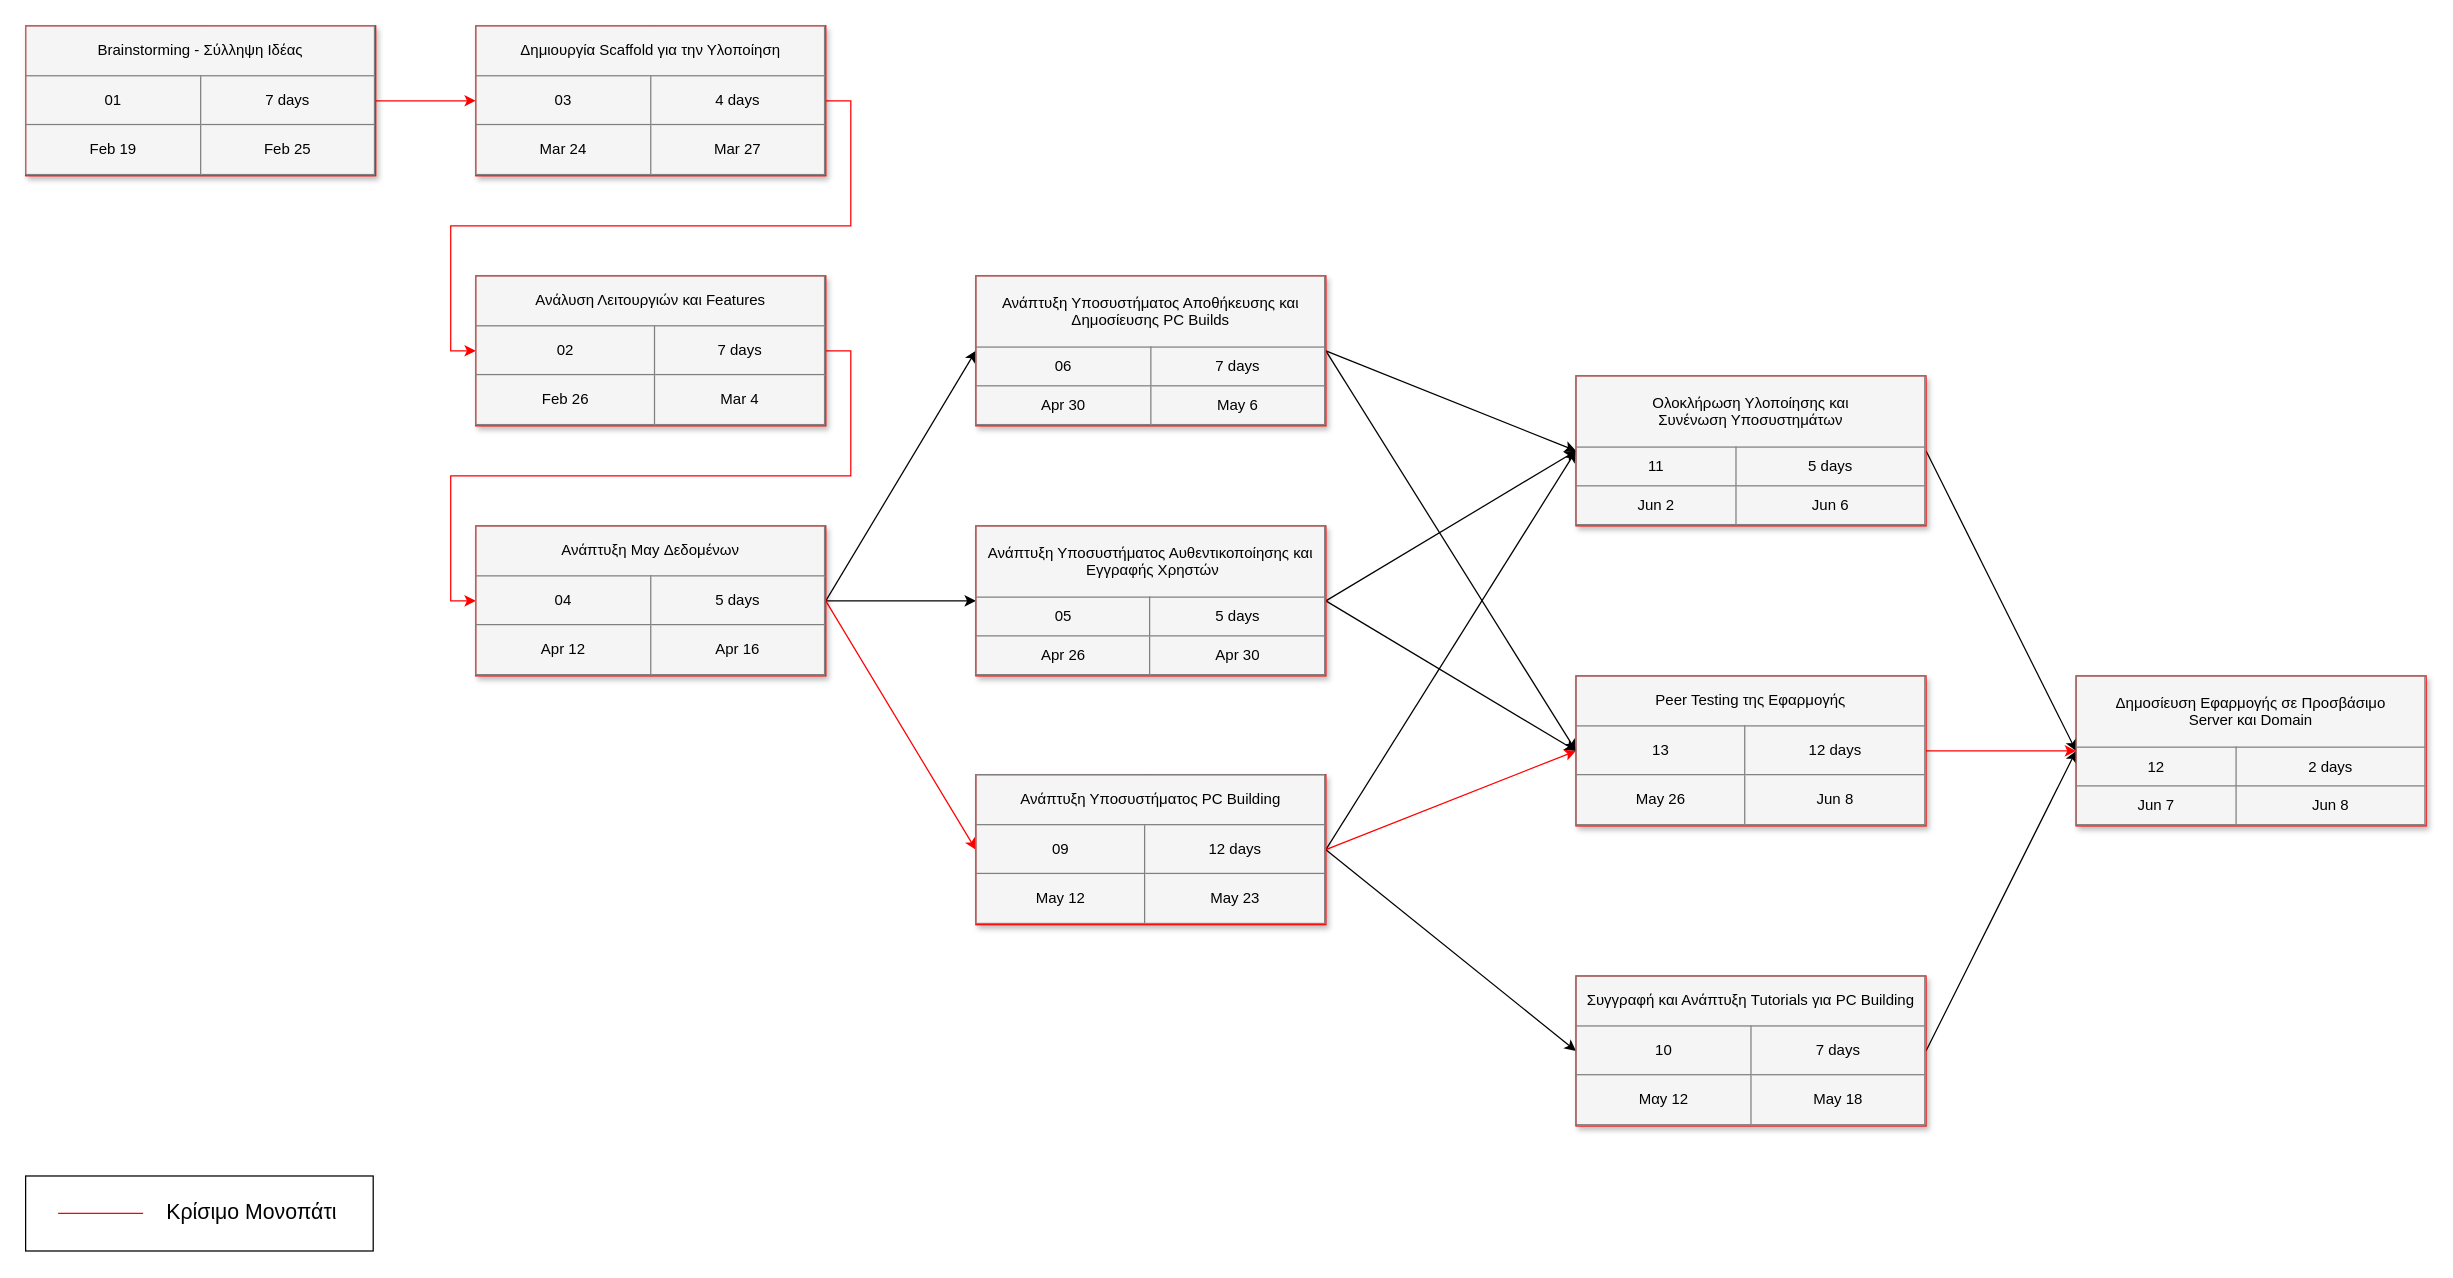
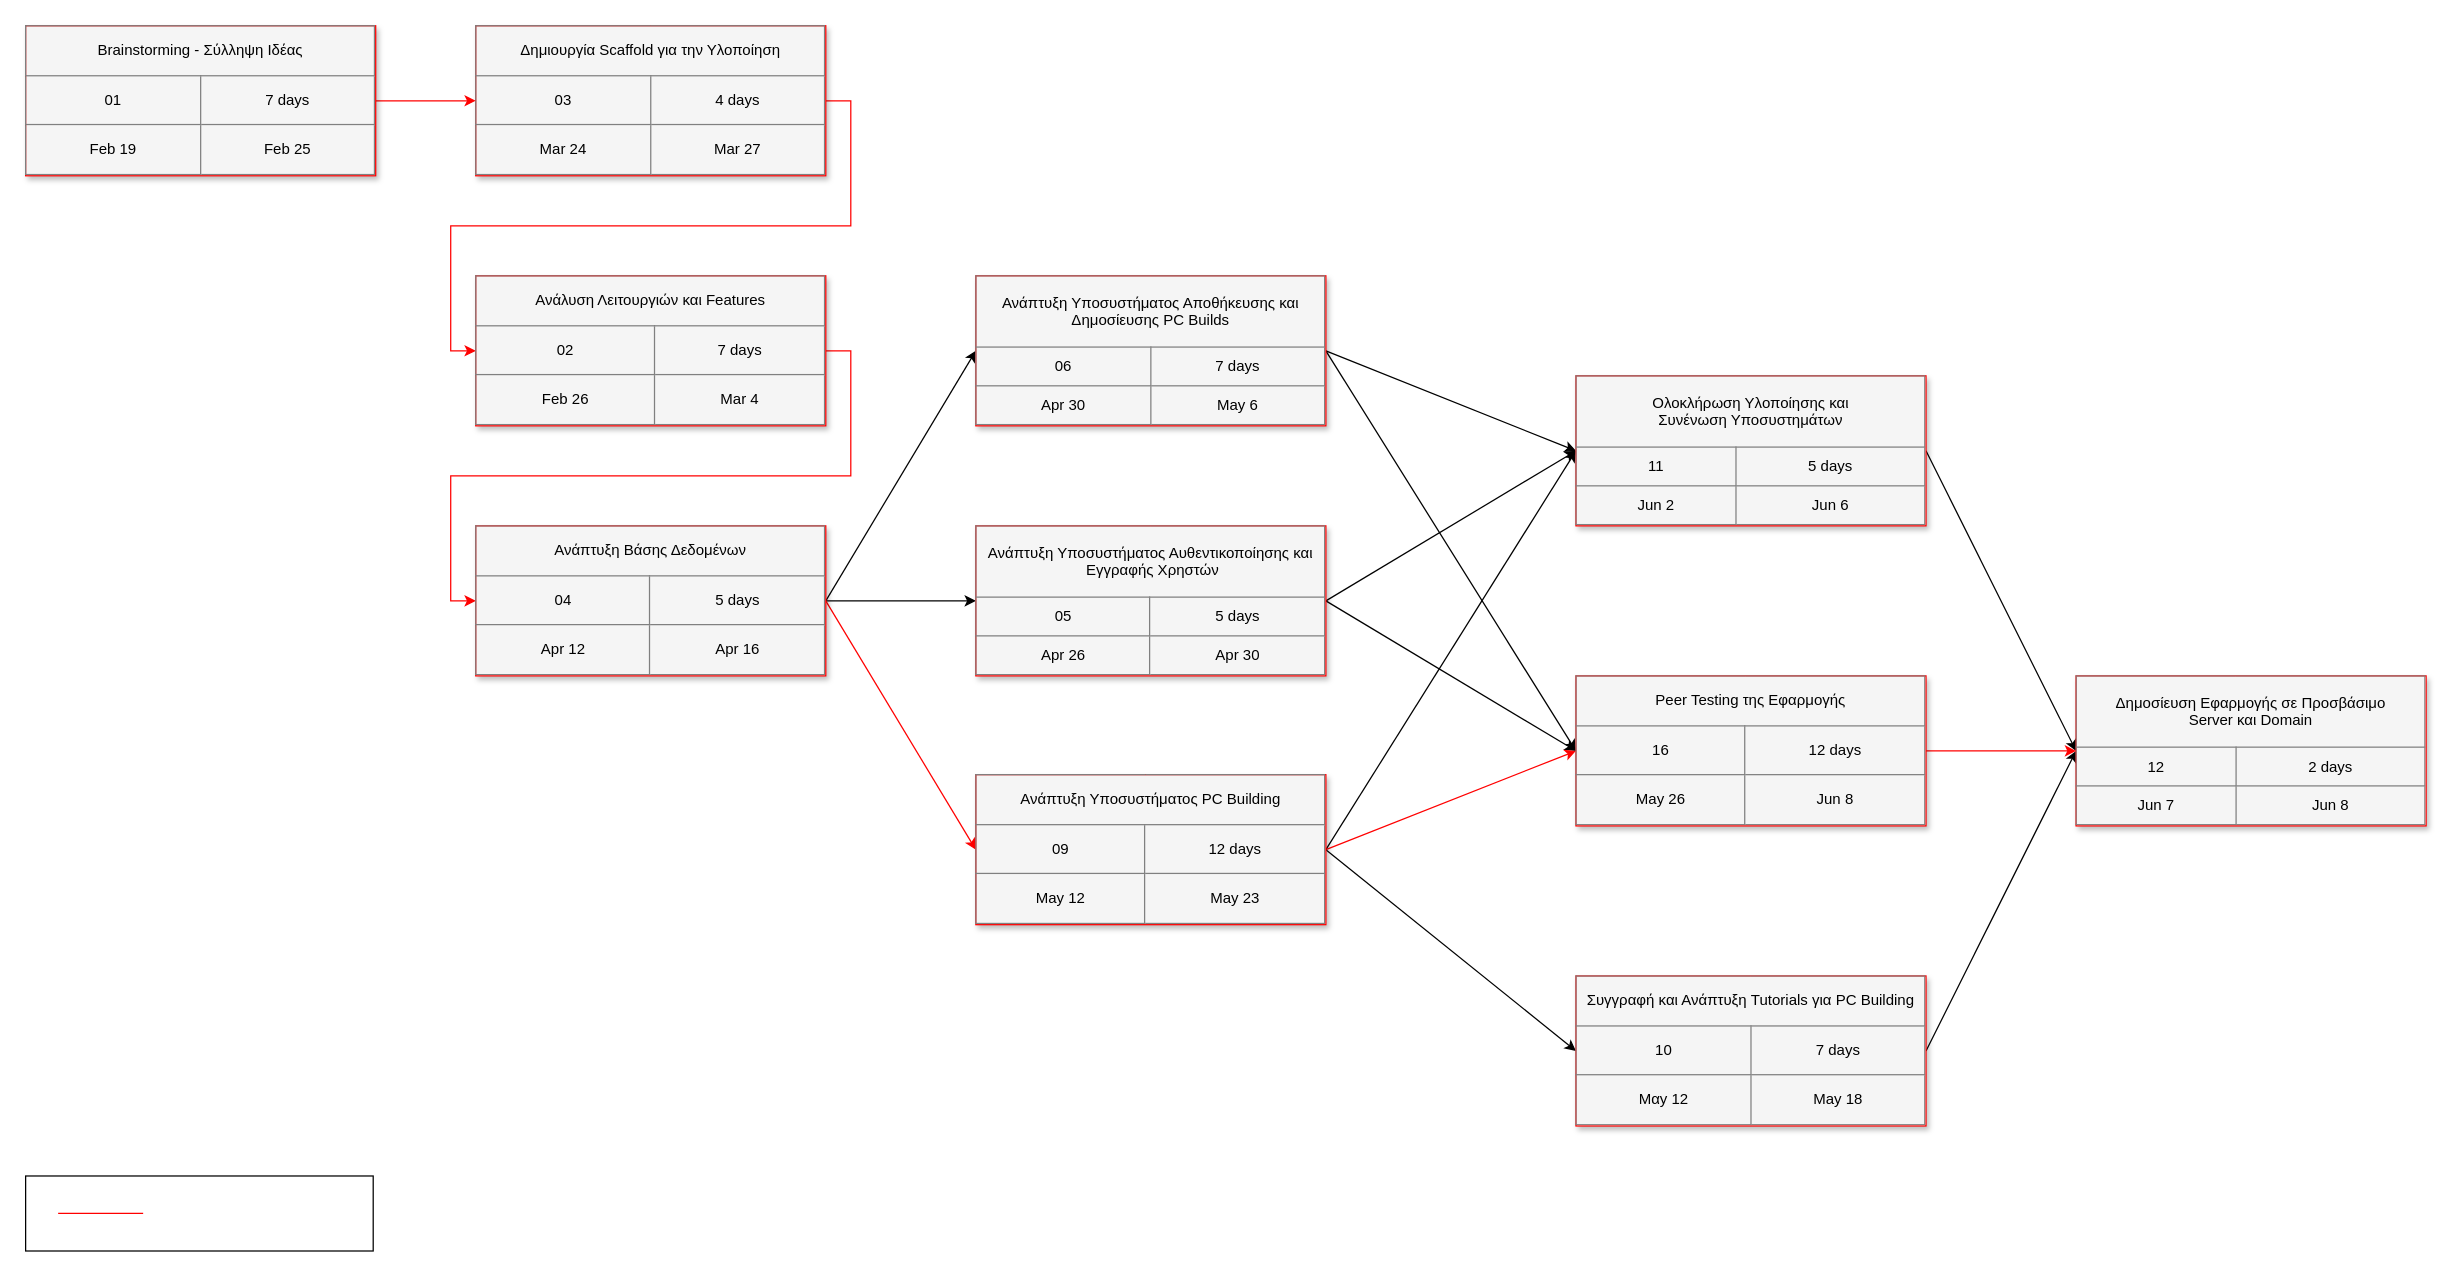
node "Ανάπτυξη Μαy Δεδομένων 04 5 days Apr 12 Apr 16": label "Ανάπτυξη Μαy Δεδομένων 04 5 days Apr 12 Apr 16" -> "Ανάπτυξη Βάσης Δεδομένων 04 5 days Apr 12 Apr 16"
node "Peer Testing της Εφαρμογής 13 12 days May 26 Jun 8": label "Peer Testing της Εφαρμογής 13 12 days May 26 Jun 8" -> "Peer Testing της Εφαρμογής 16 12 days May 26 Jun 8"
node "Κρίσιμο Μονοπάτι": removed
